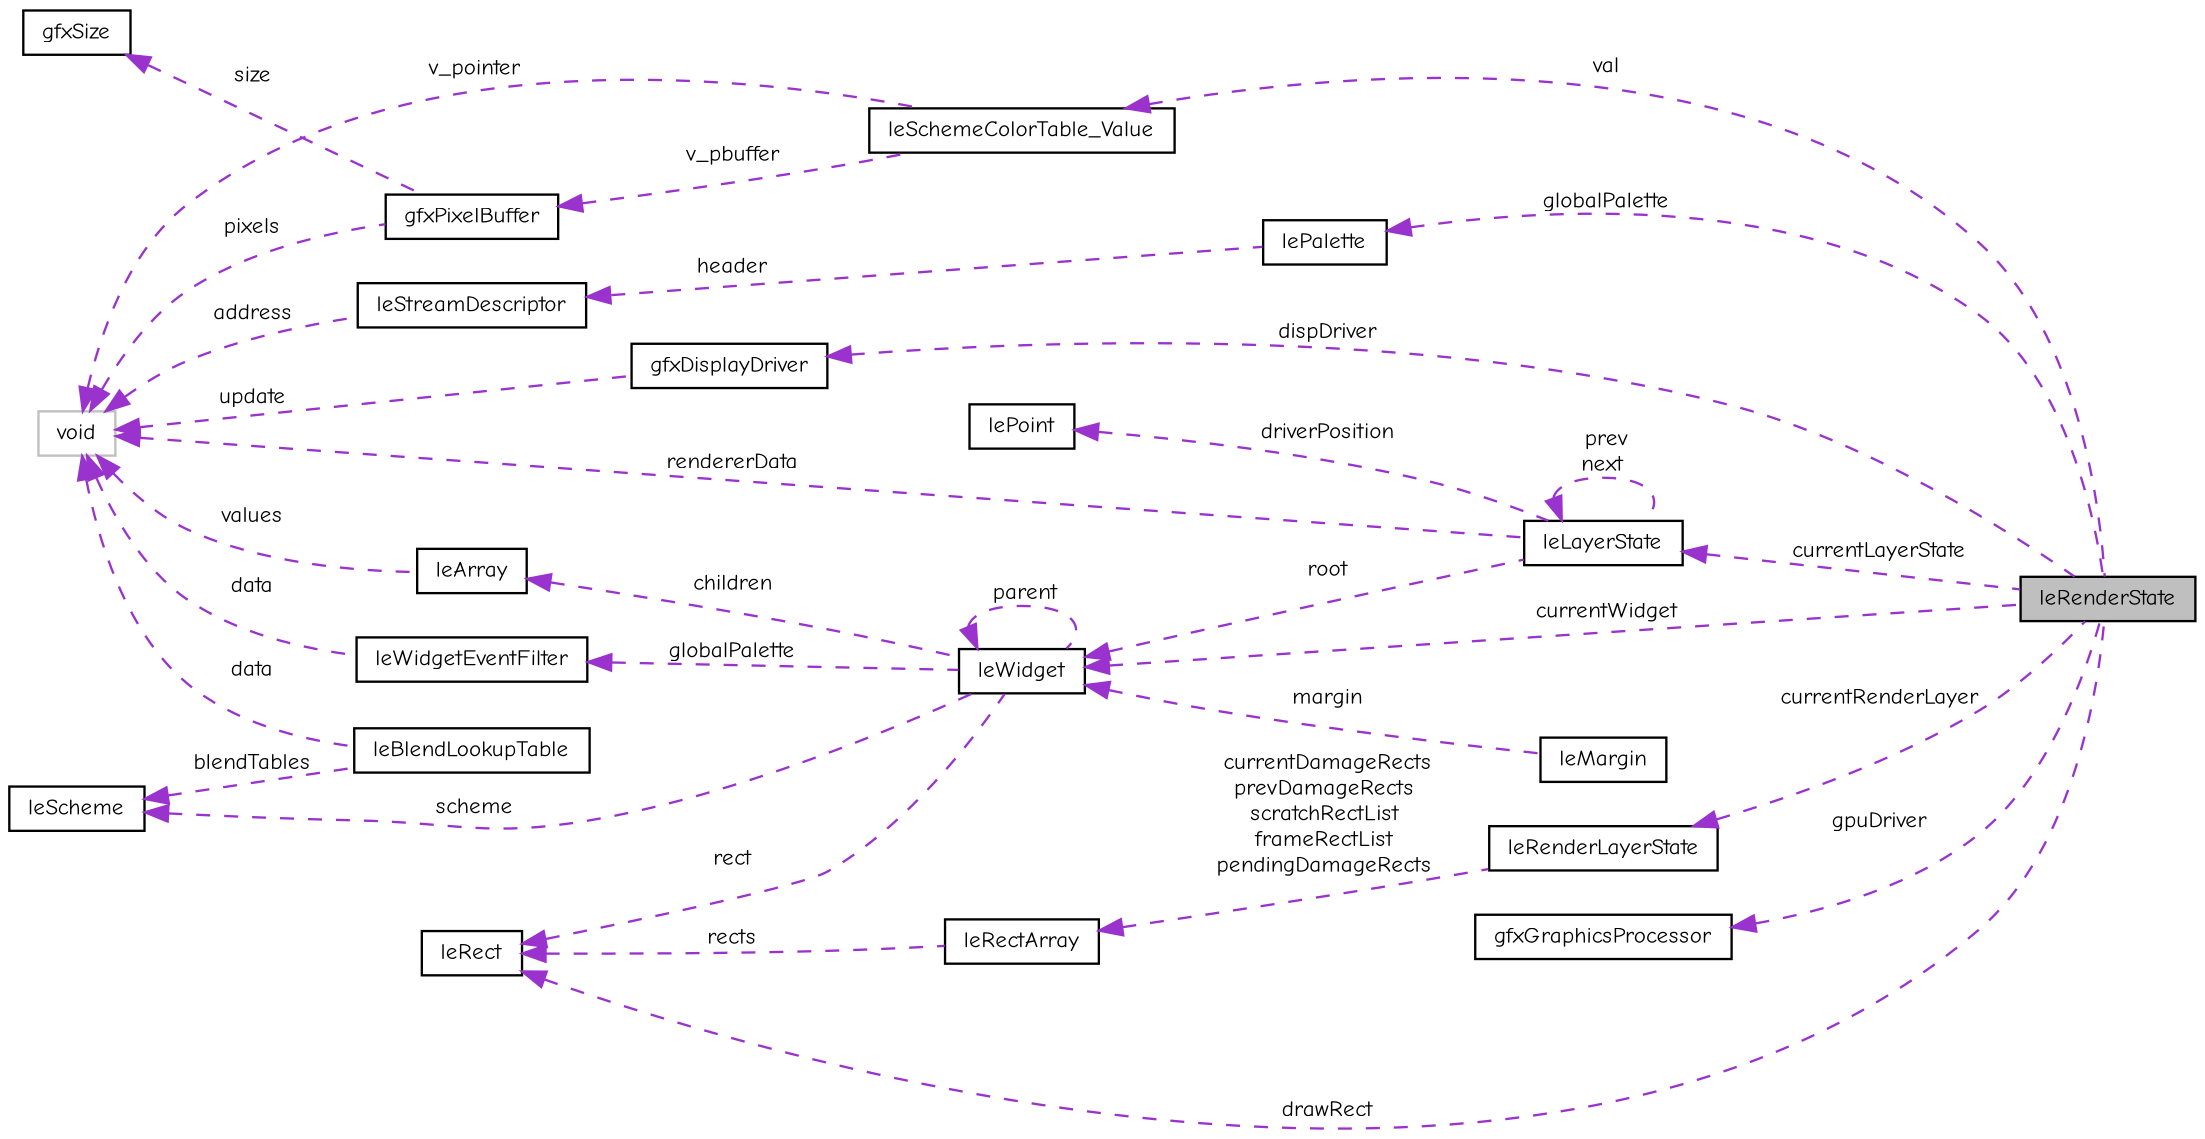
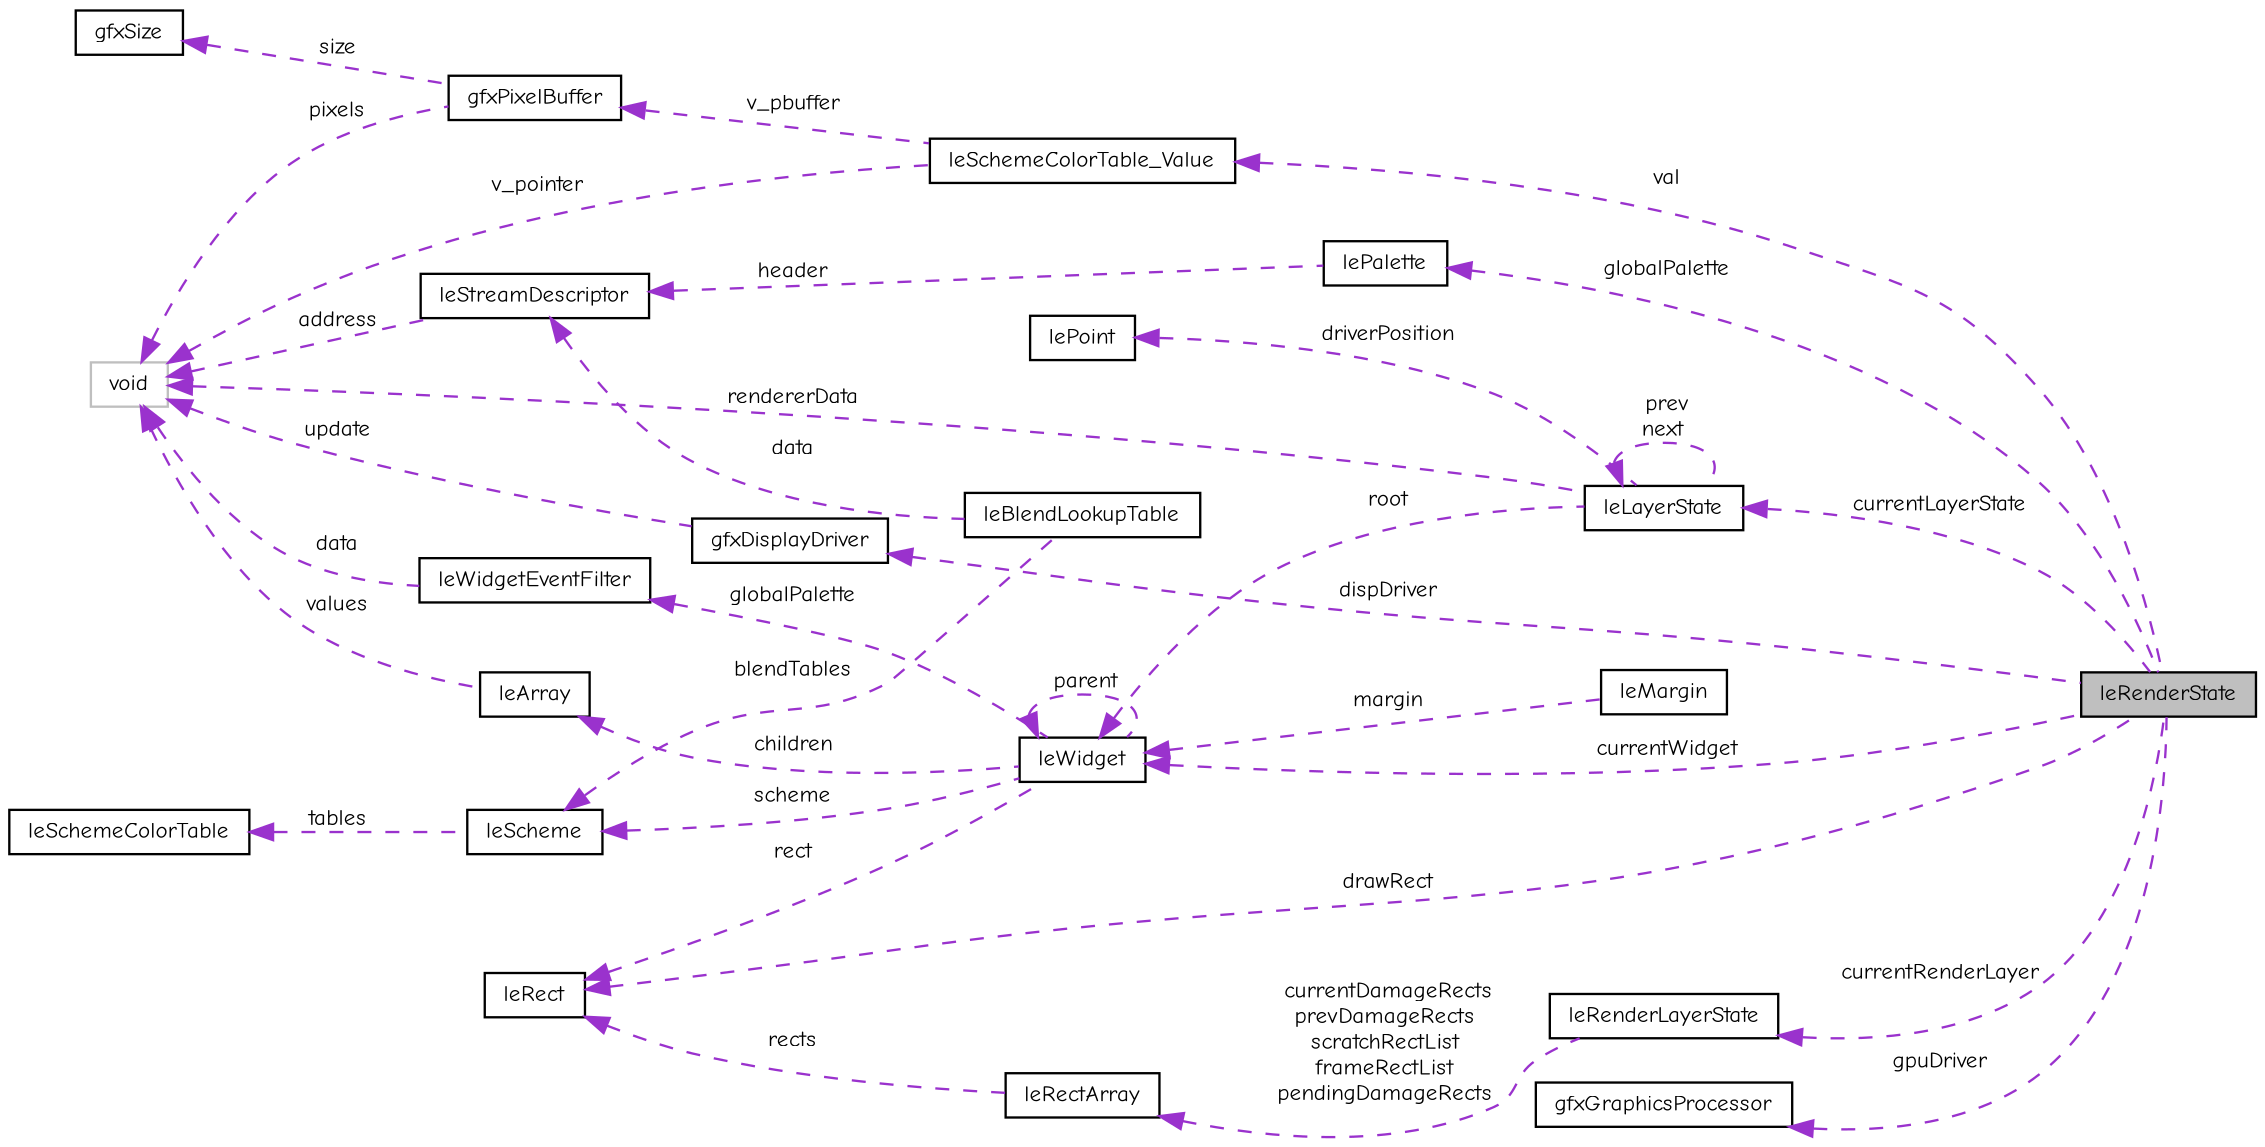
edge "leBlendLookupTable" -> "void": now "leBlendLookupTable" -> "leStreamDescriptor"
node "leSchemeColorTable": added
